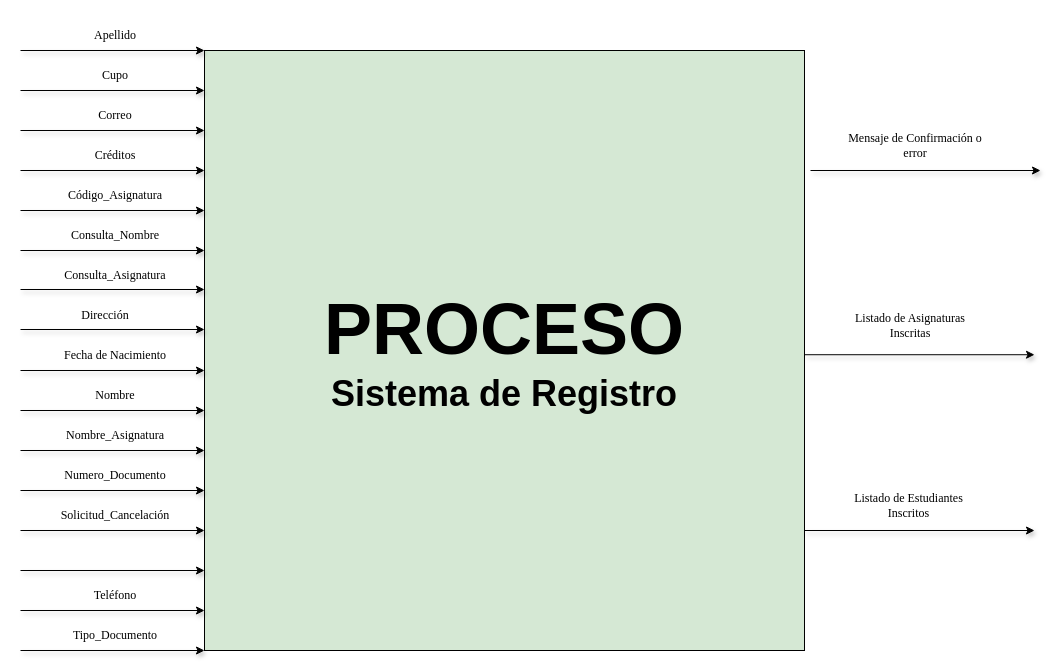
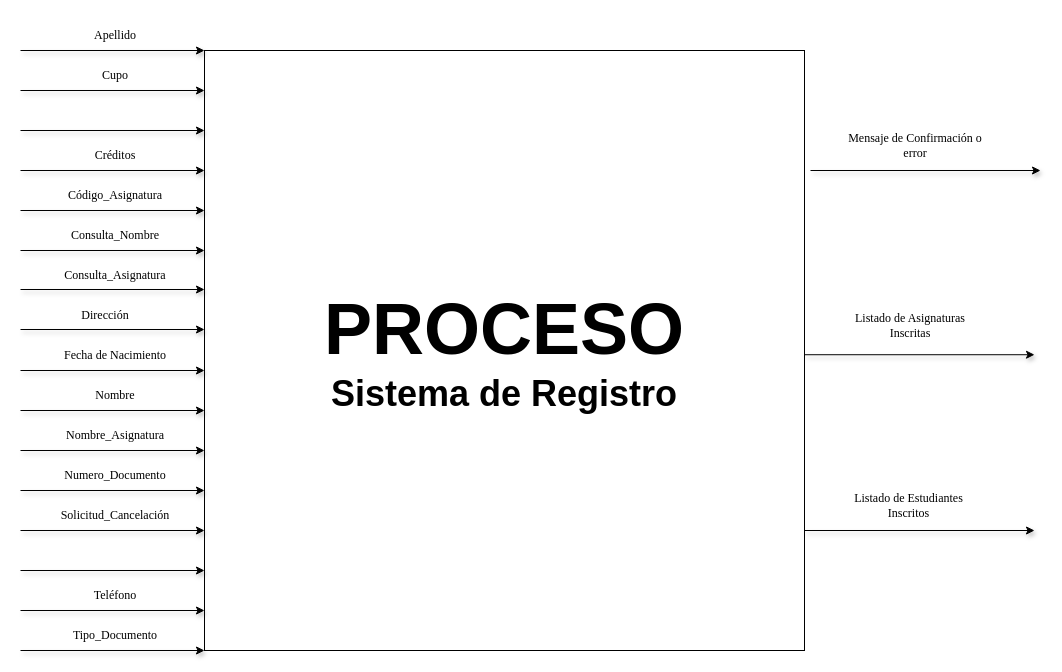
node "Correo": removed
node "PROCESO Sistema de Registro": fillcolor #d5e8d4 -> #ffffff
